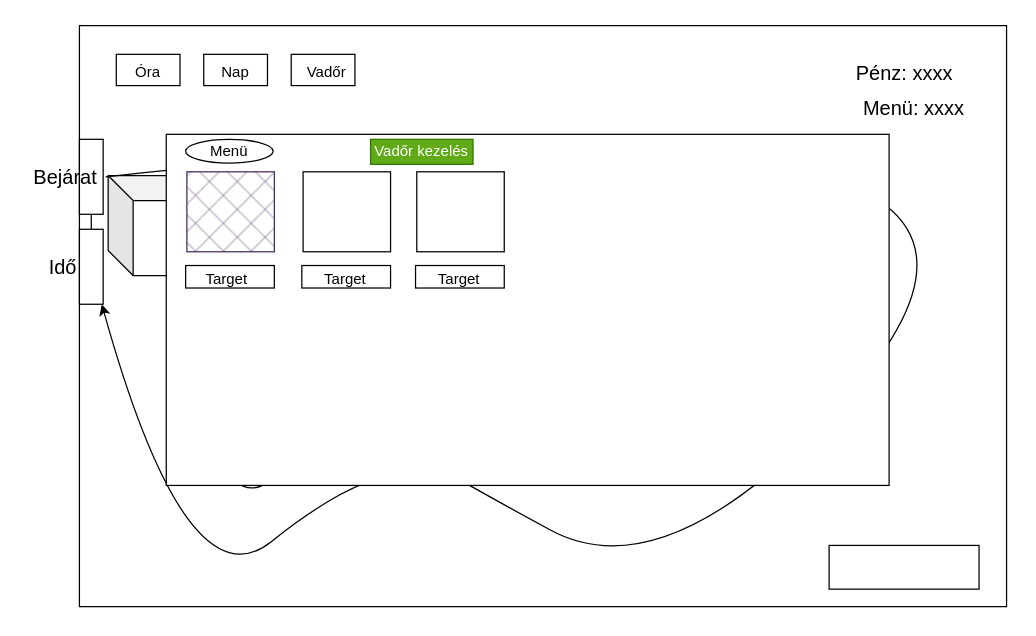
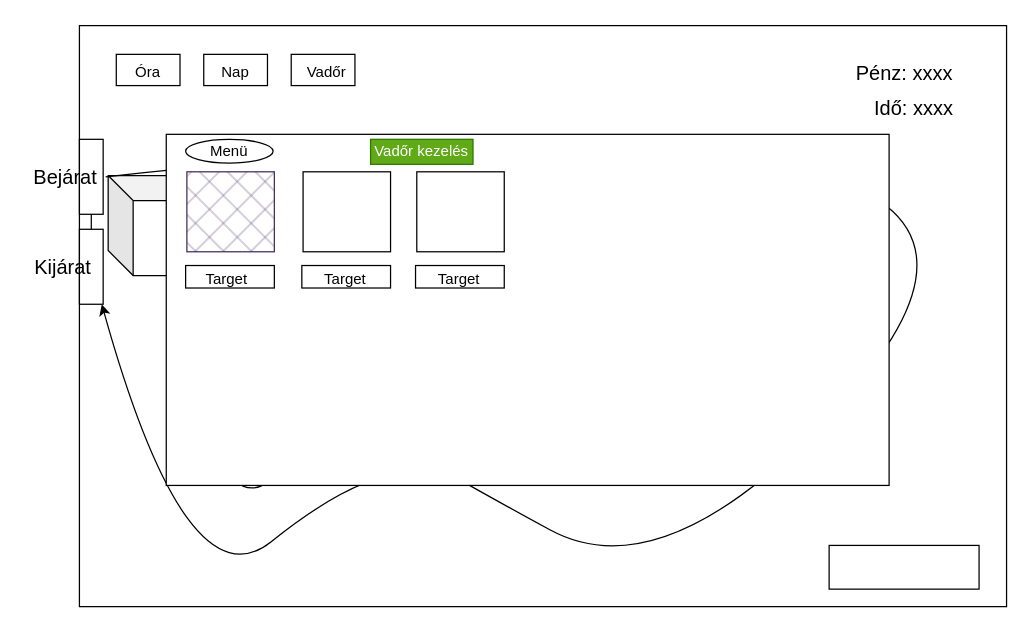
node "Menü: xxxx": label "Menü: xxxx" -> "Idő: xxxx"
node "Idő": label "Idő" -> "Kijárat"
